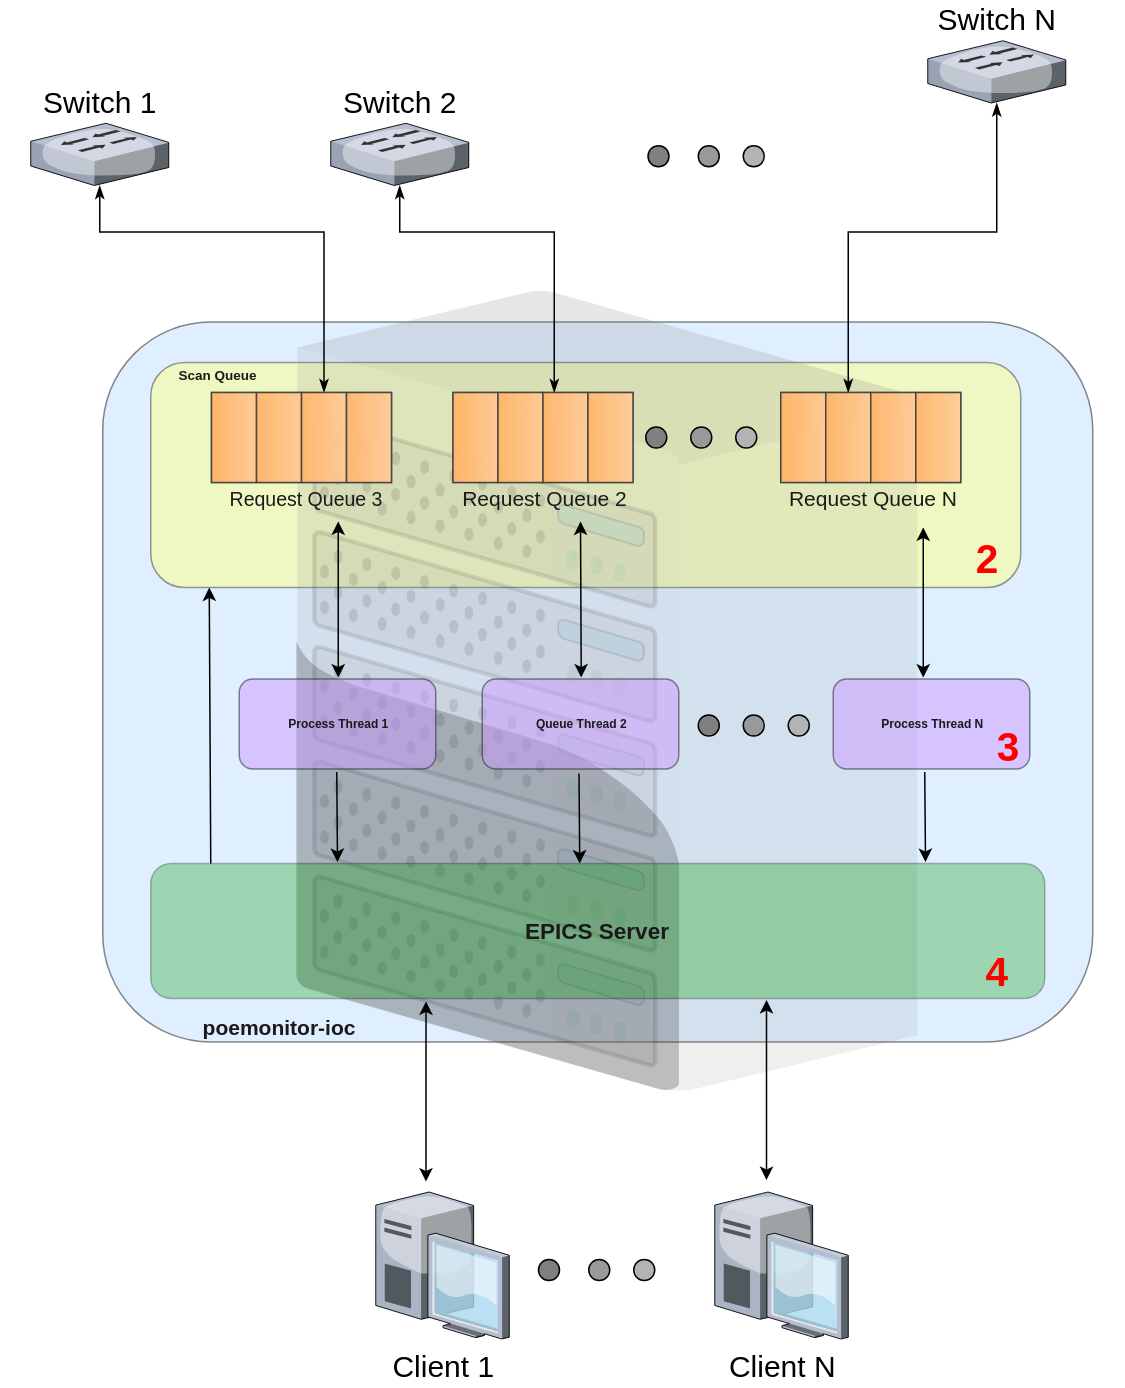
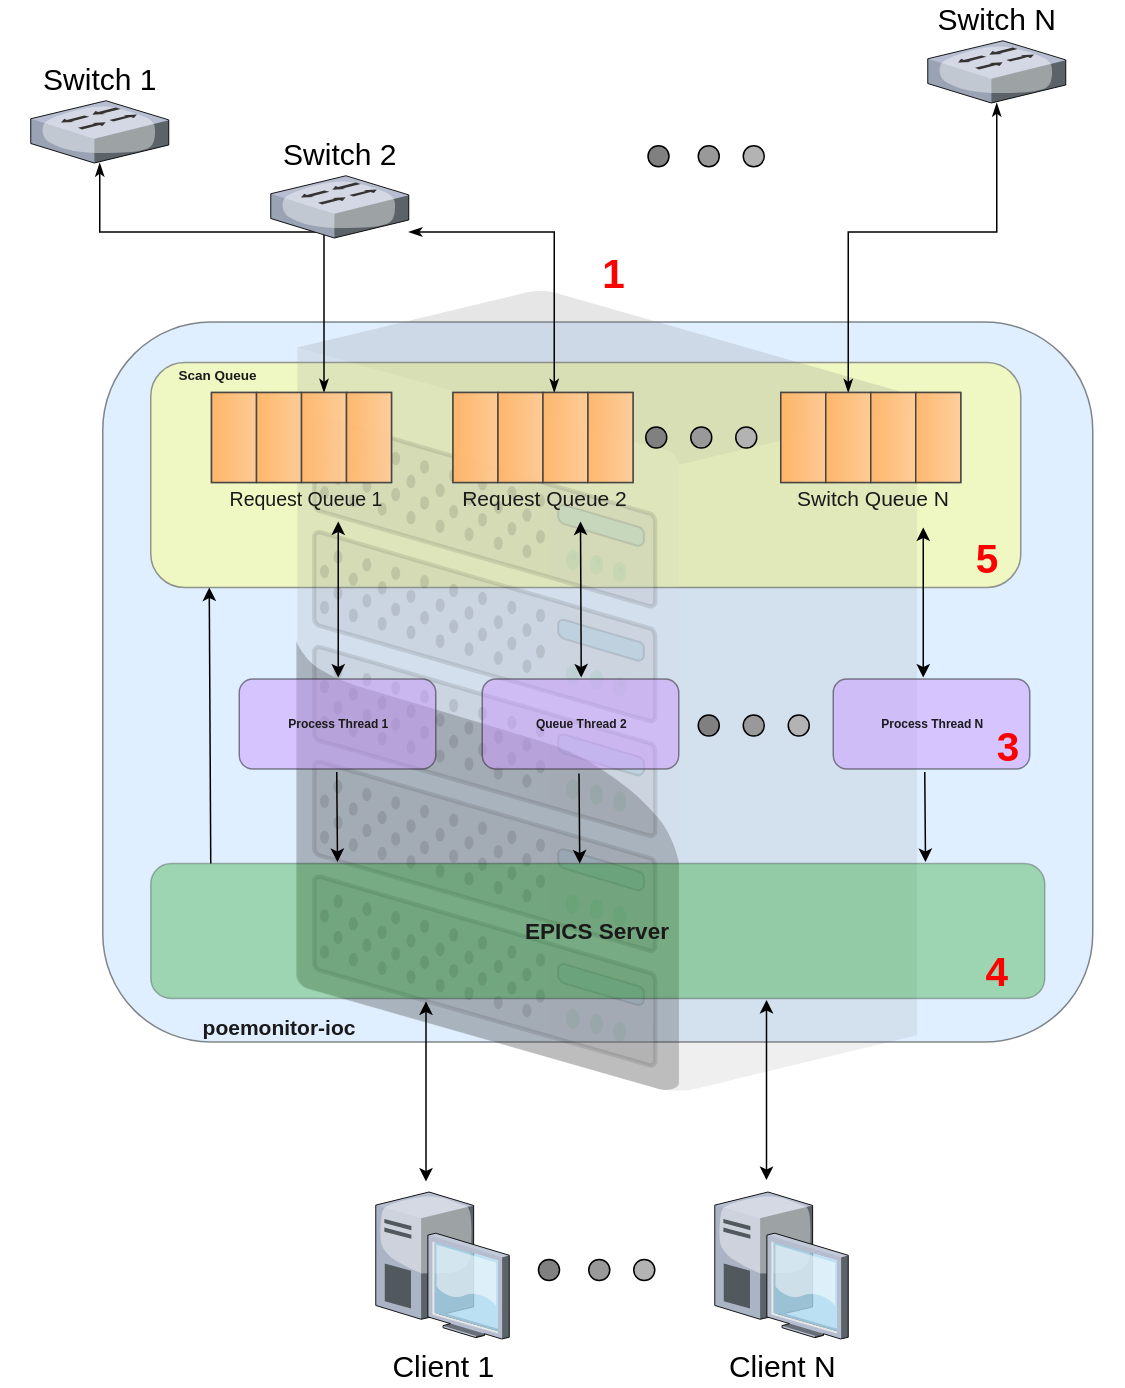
node "Switch 1": moved (100, 154) -> (100, 132)
node "Switch 2": moved (400, 154) -> (340, 207)
node "1": added
node "Request Queue 3": label "Request Queue 3" -> "Request Queue 1"
node "Request Queue N": label "Request Queue N" -> "Switch Queue N"
node "2": label "2" -> "5"
